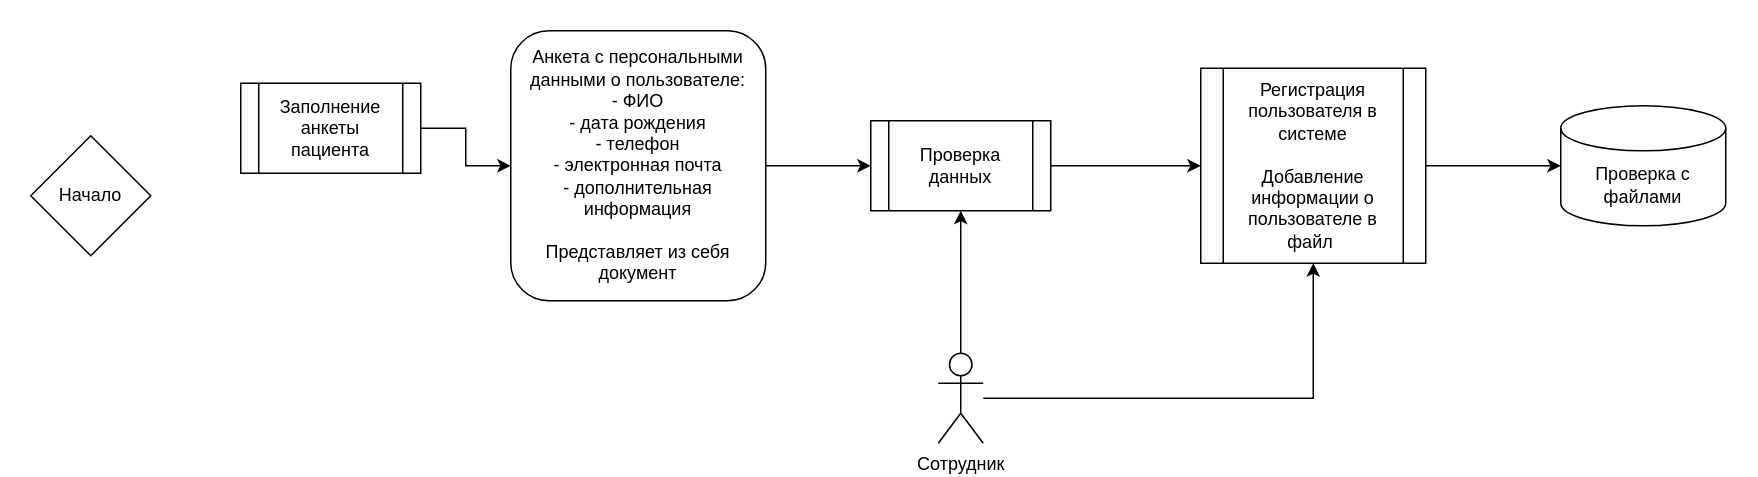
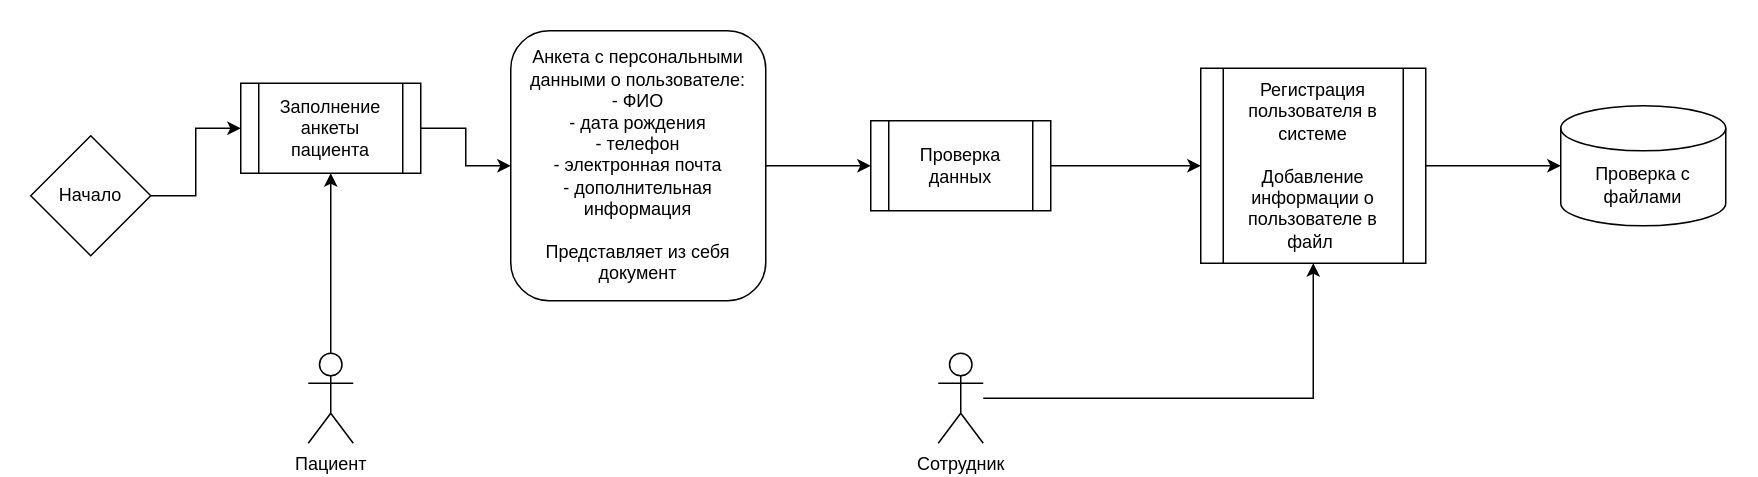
edge "Начало" -> "Заполнение анкеты пациента": added
edge "Пациент" -> "Заполнение анкеты пациента": added
edge "Сотрудник ресепшена" -> "Проверка данных": removed
node "Пациент": added
